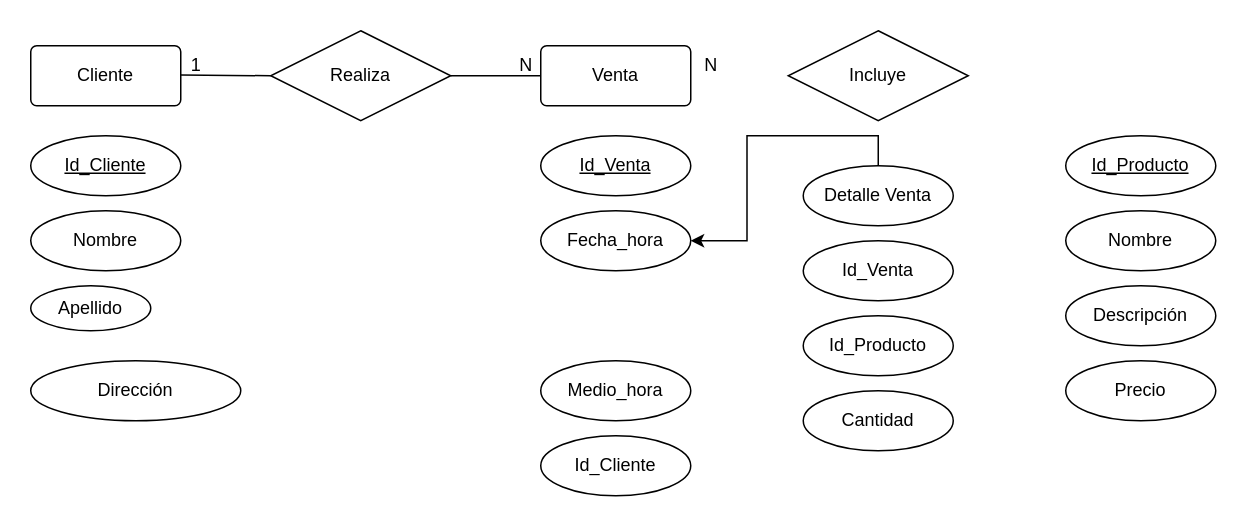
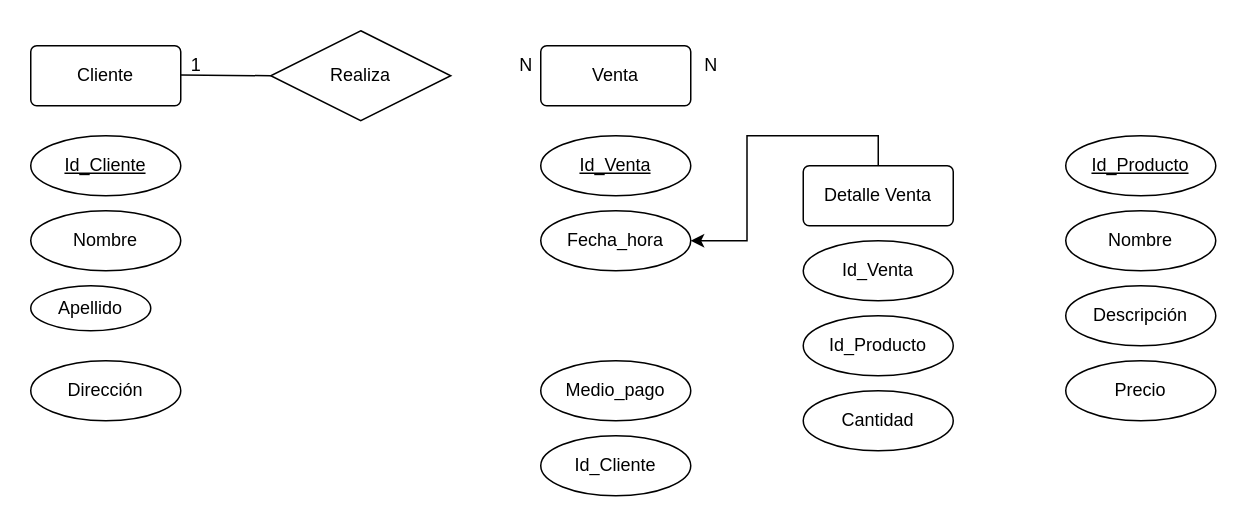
edge "Realiza" -- "Venta": removed
node "Incluye": removed
node "Detalle Venta": shape ellipse -> rounded rectangle
node "Dirección": size 210x60 -> 150x60
node "Medio_hora": label "Medio_hora" -> "Medio_pago"
